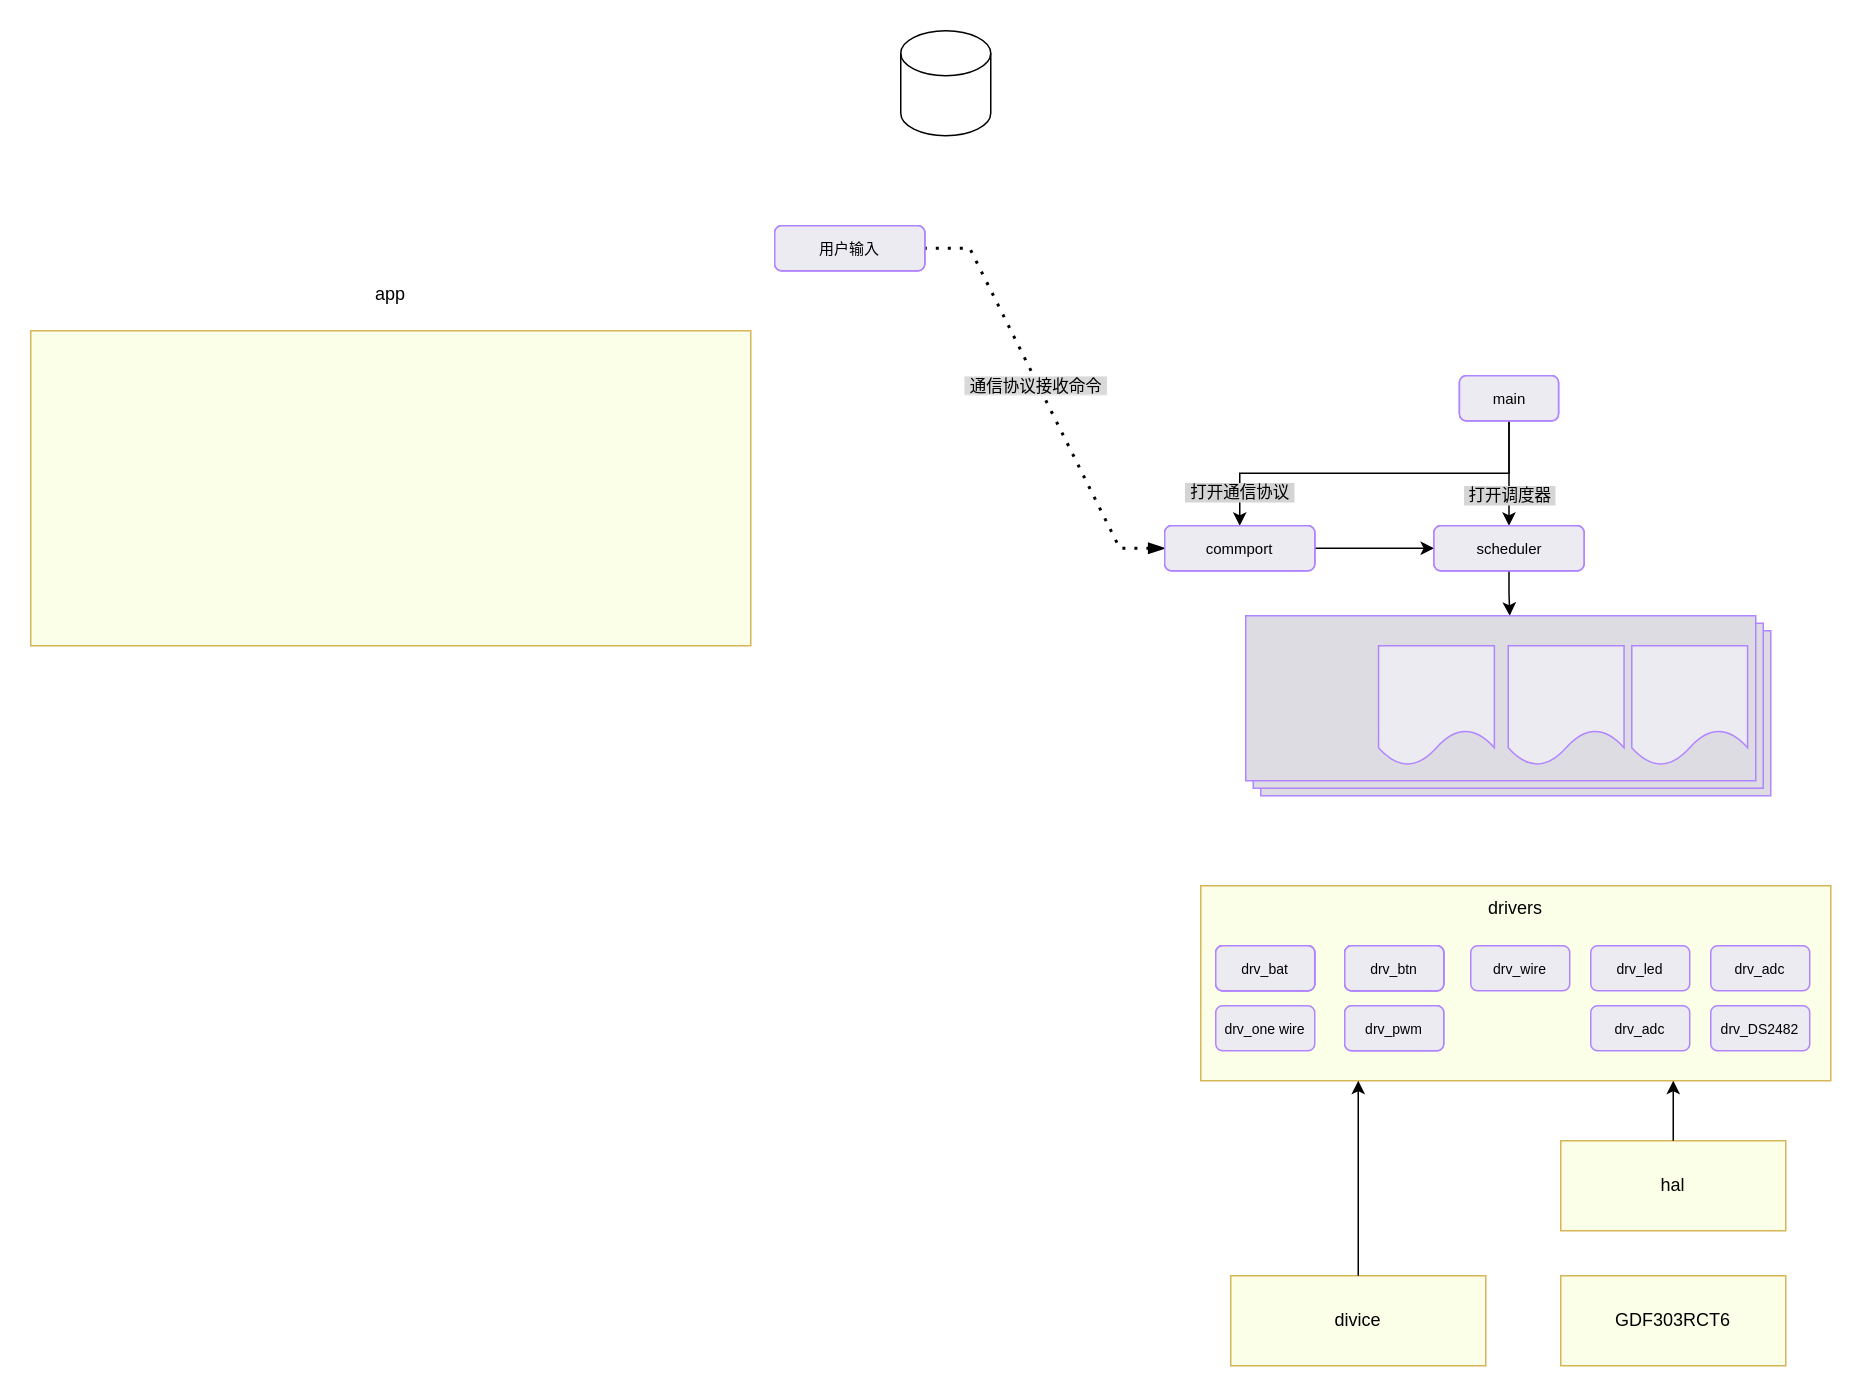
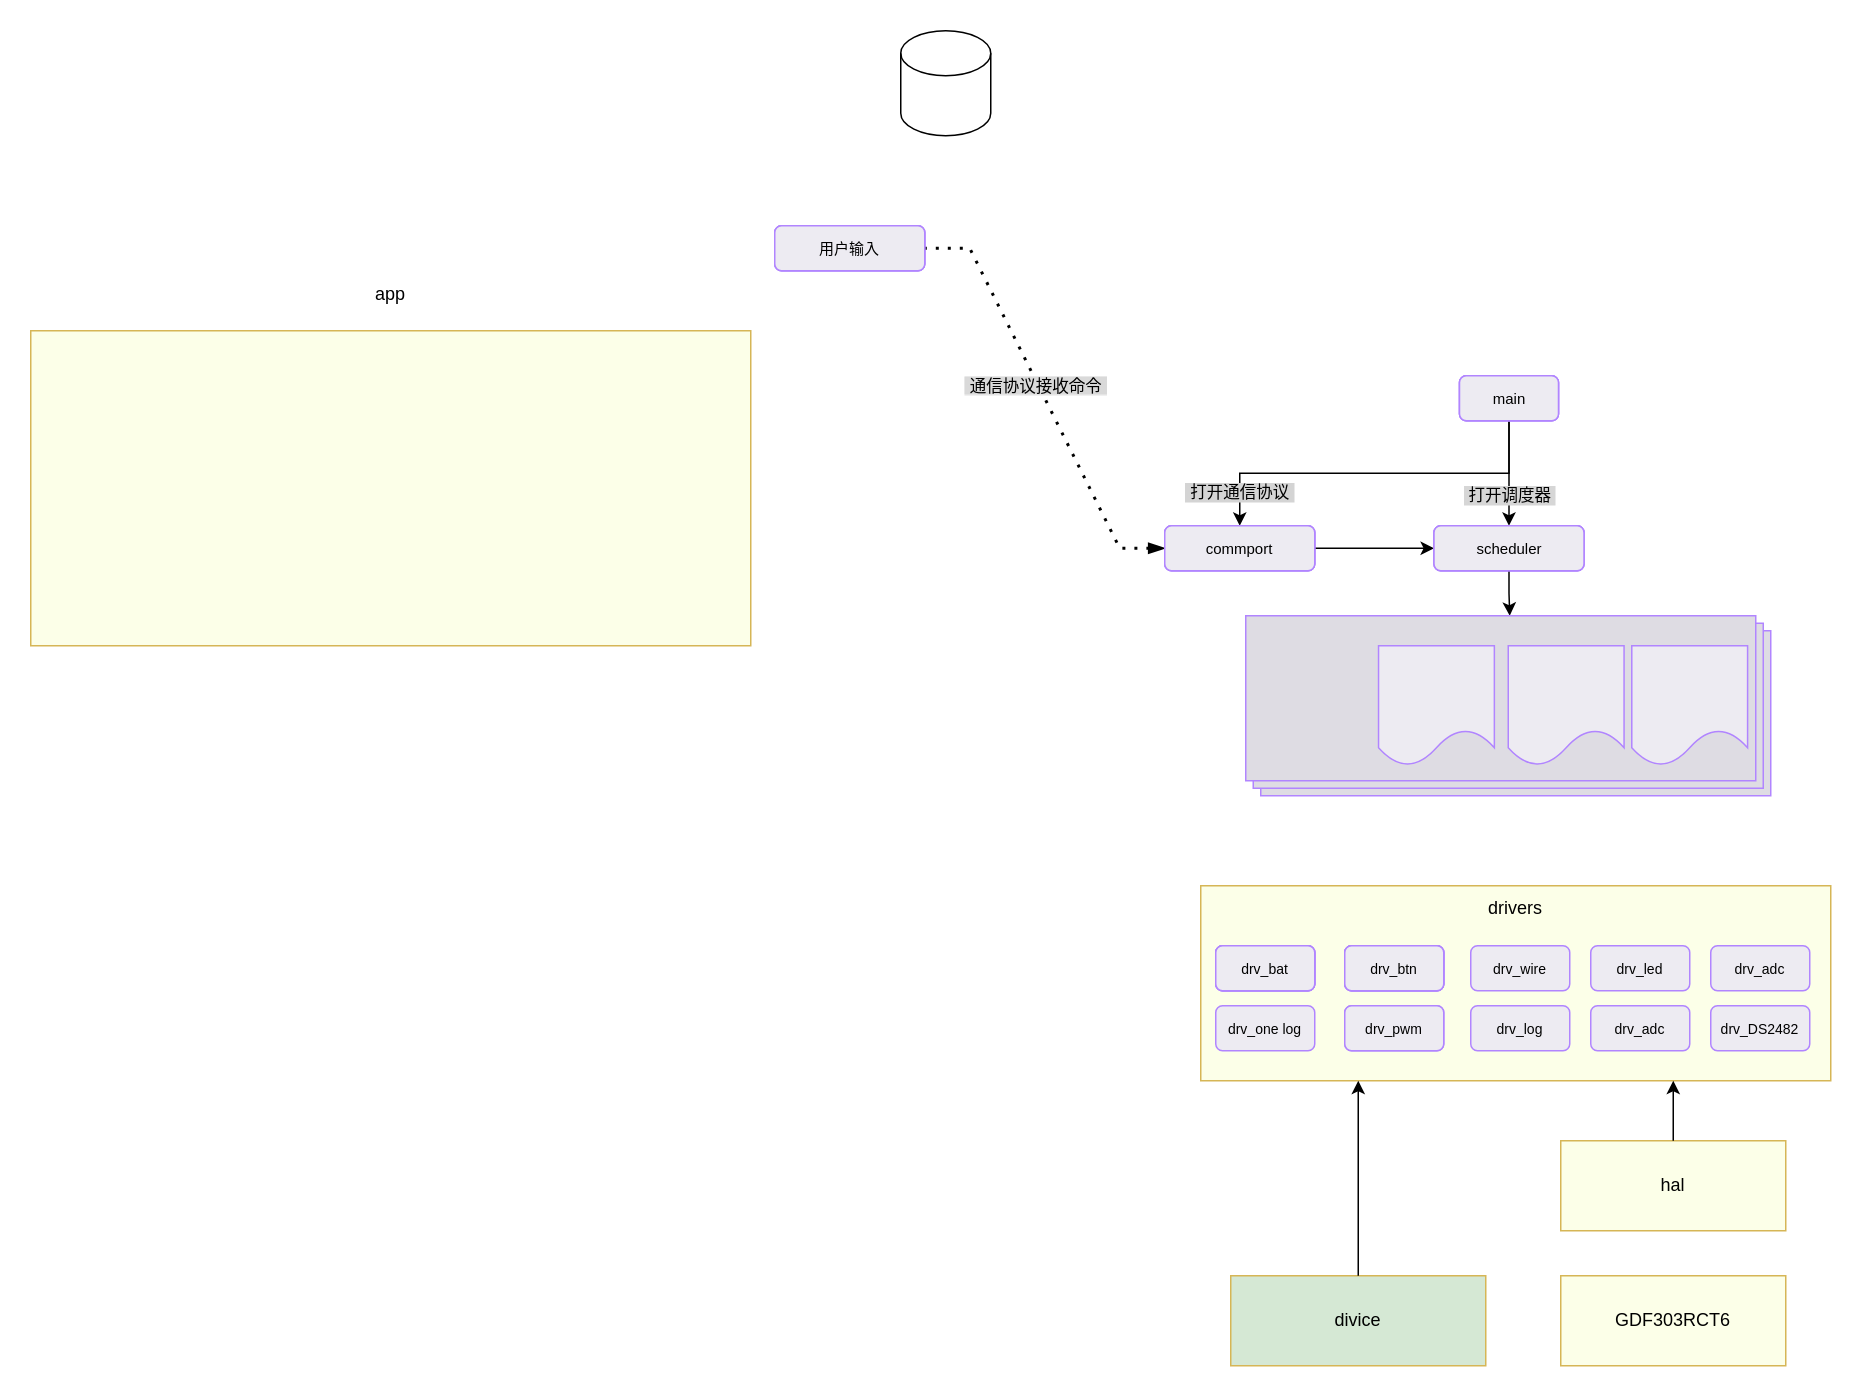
node "drv_one wire": label "drv_one wire" -> "drv_one log"
node "drv_log": added
node "divice": fillcolor #fcffe8 -> #d5e8d4
